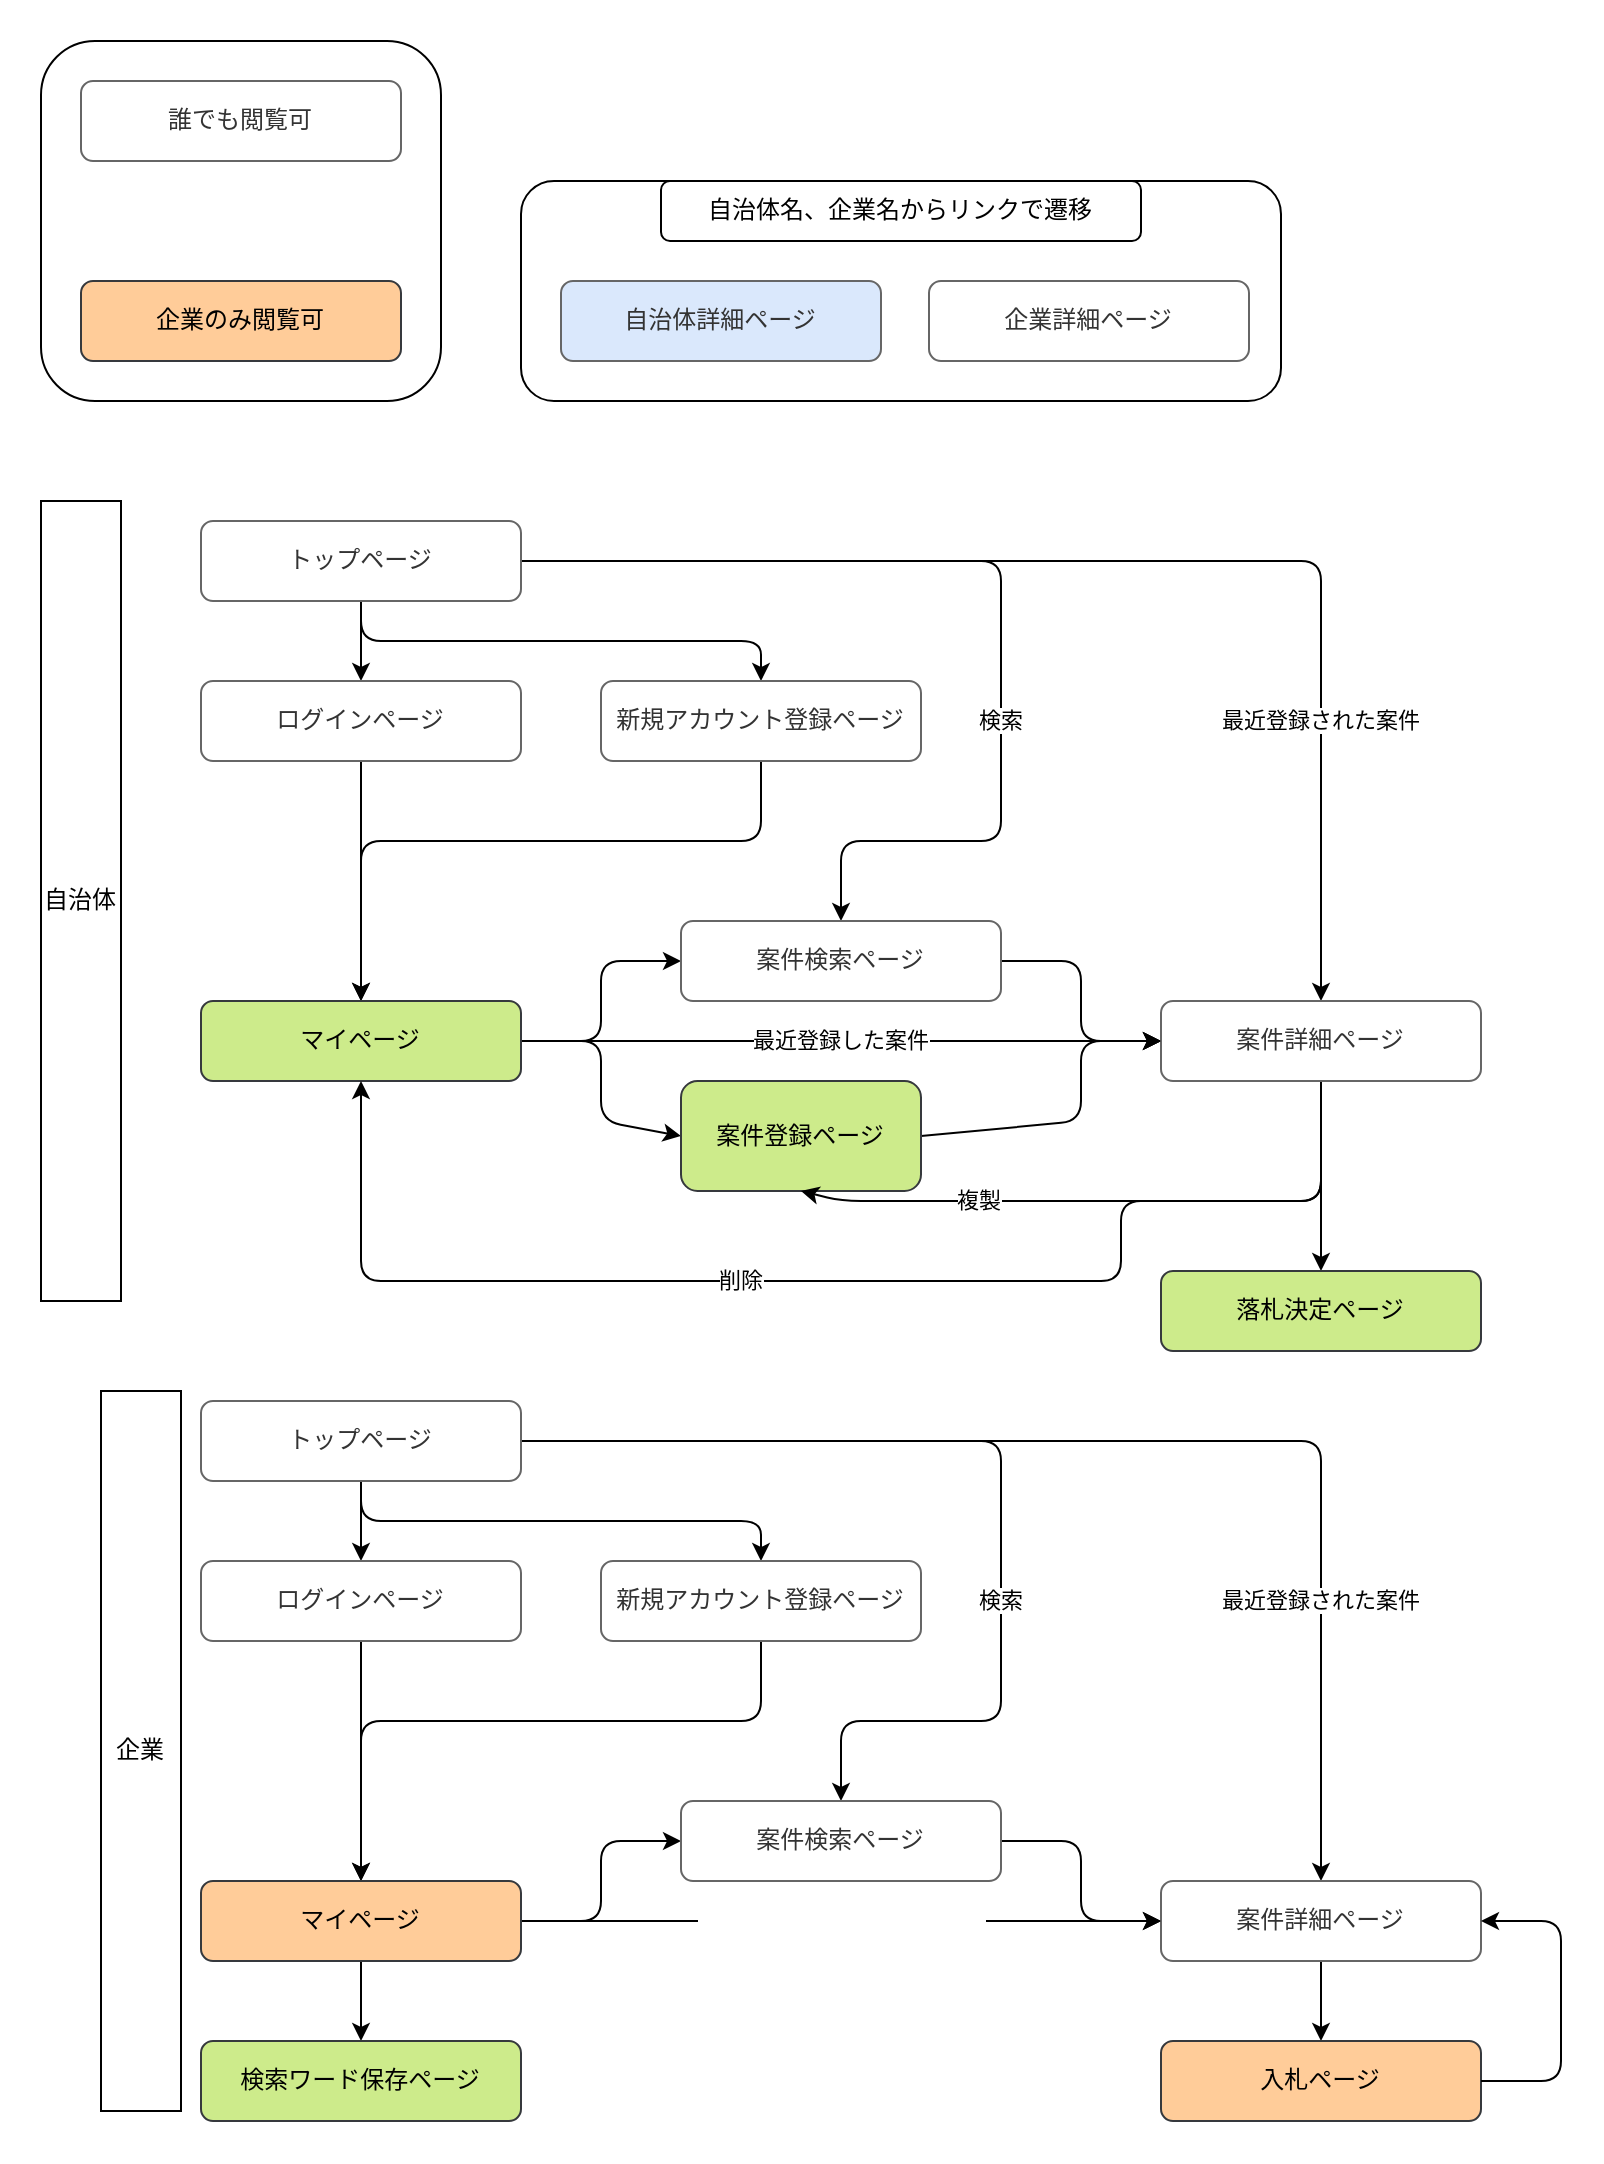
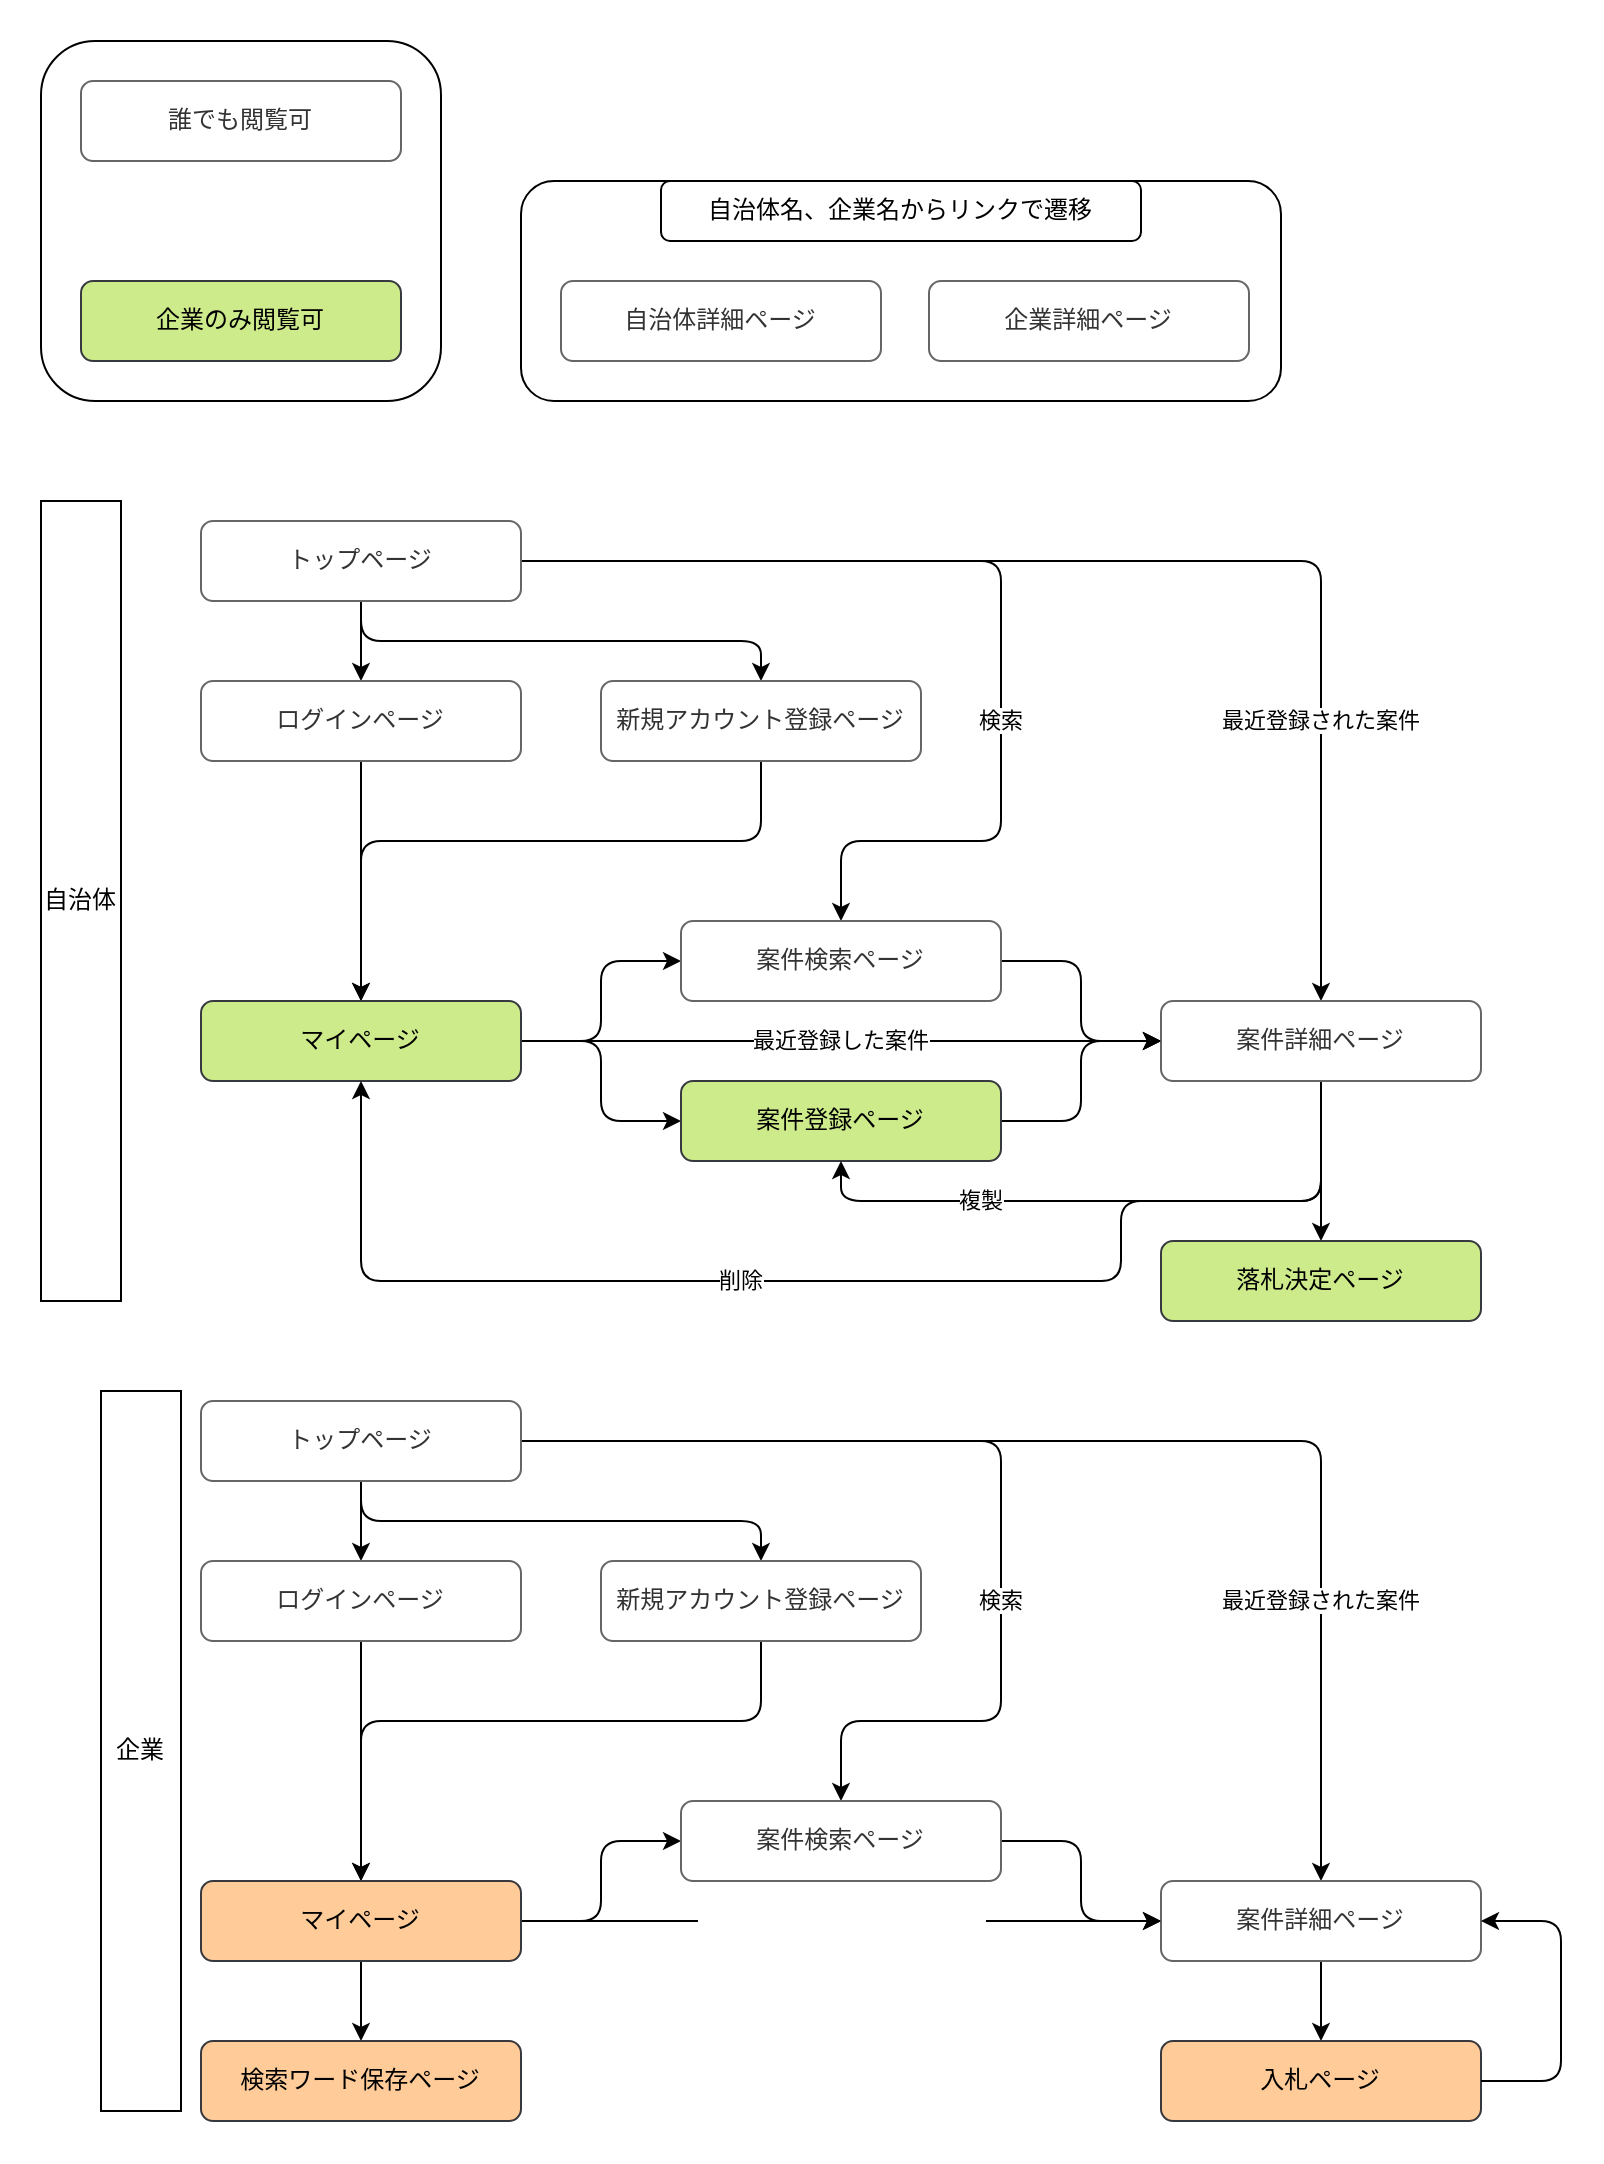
node "企業のみ閲覧可": fillcolor #ffcc99 -> #cdeb8b
node "自治体詳細ページ": fillcolor #dae8fc -> #ffffff
node "案件登録ページ": size 240x110 -> 320x80
node "落札決定ページ": moved (1321, 1311) -> (1321, 1281)
node "検索ワード保存ページ": fillcolor #cdeb8b -> #ffcc99
